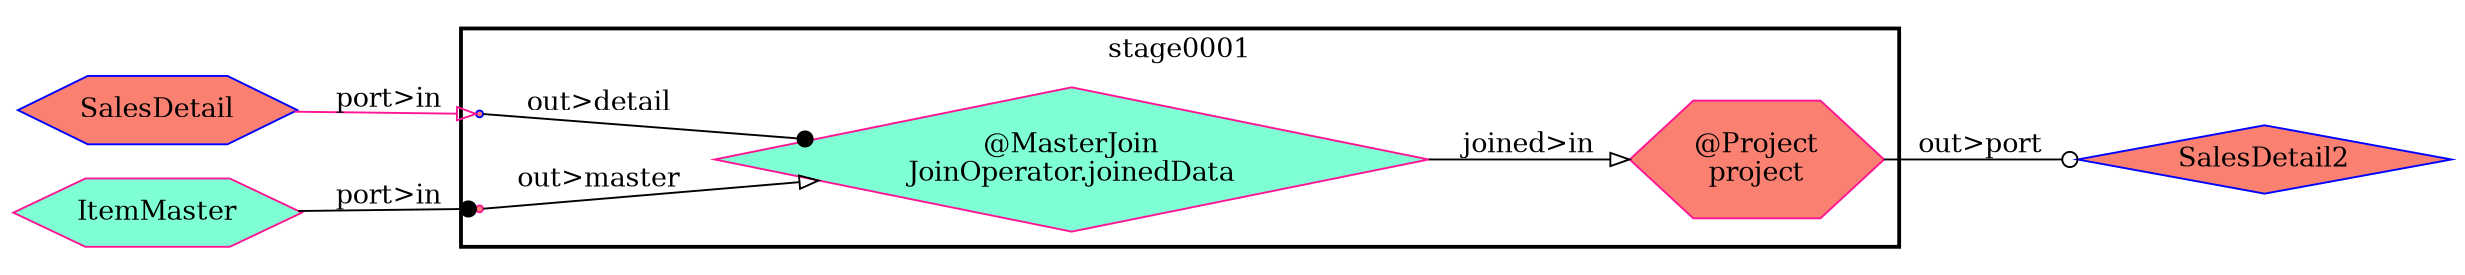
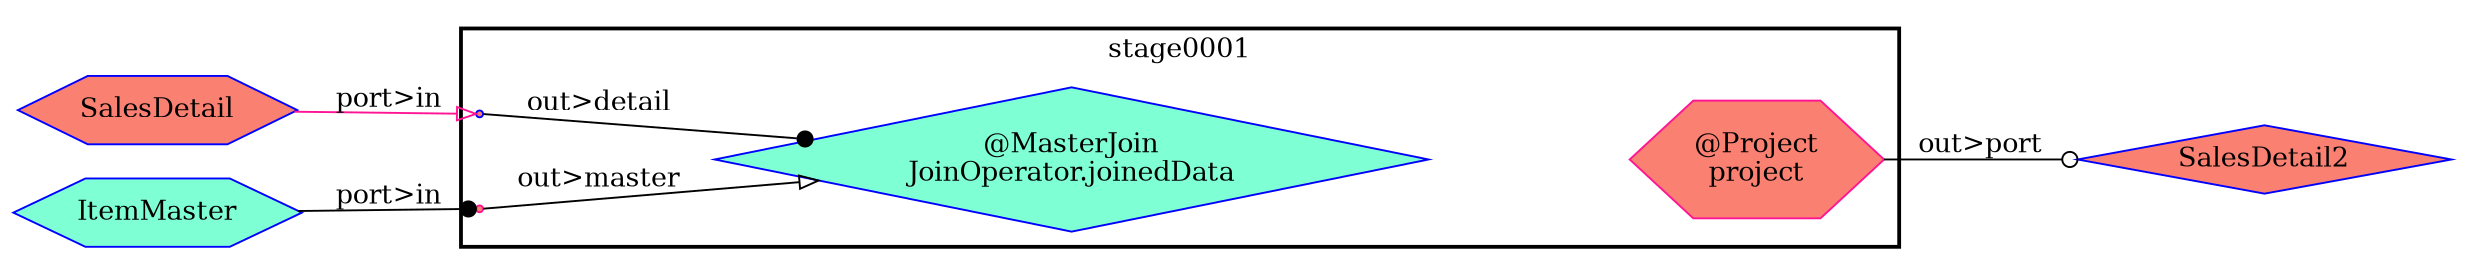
node "@MasterJoin JoinOperator.joinedData": color deeppink -> blue
edge "@MasterJoin JoinOperator.joinedData" -> "@Project project": removed, label "joined>in"
node "ItemMaster": color deeppink -> blue
